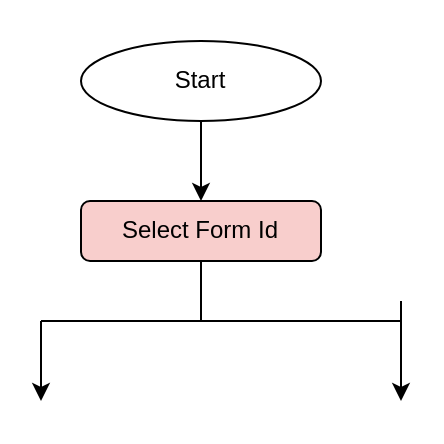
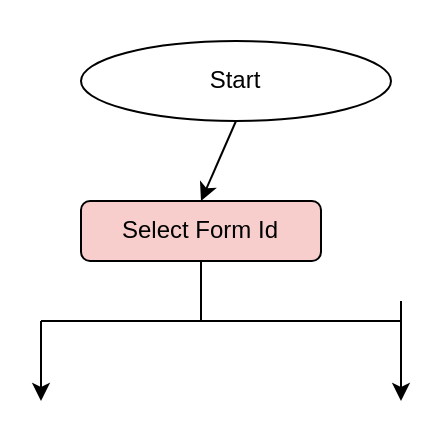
node "Start": size 240x80 -> 310x80
